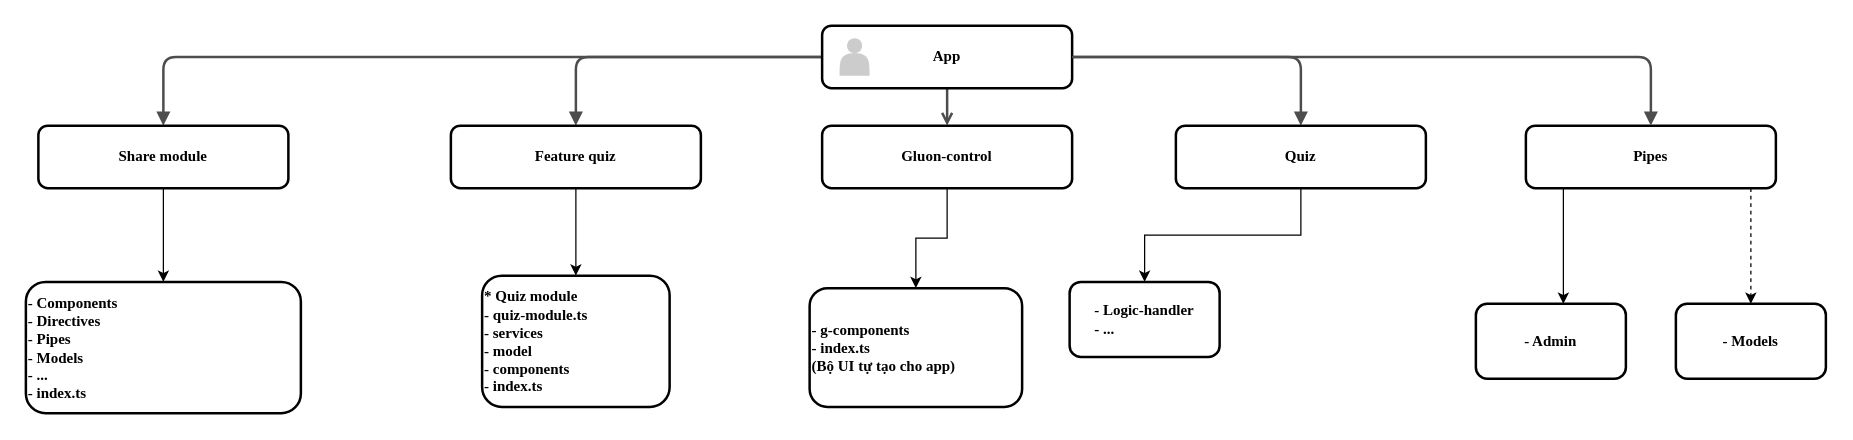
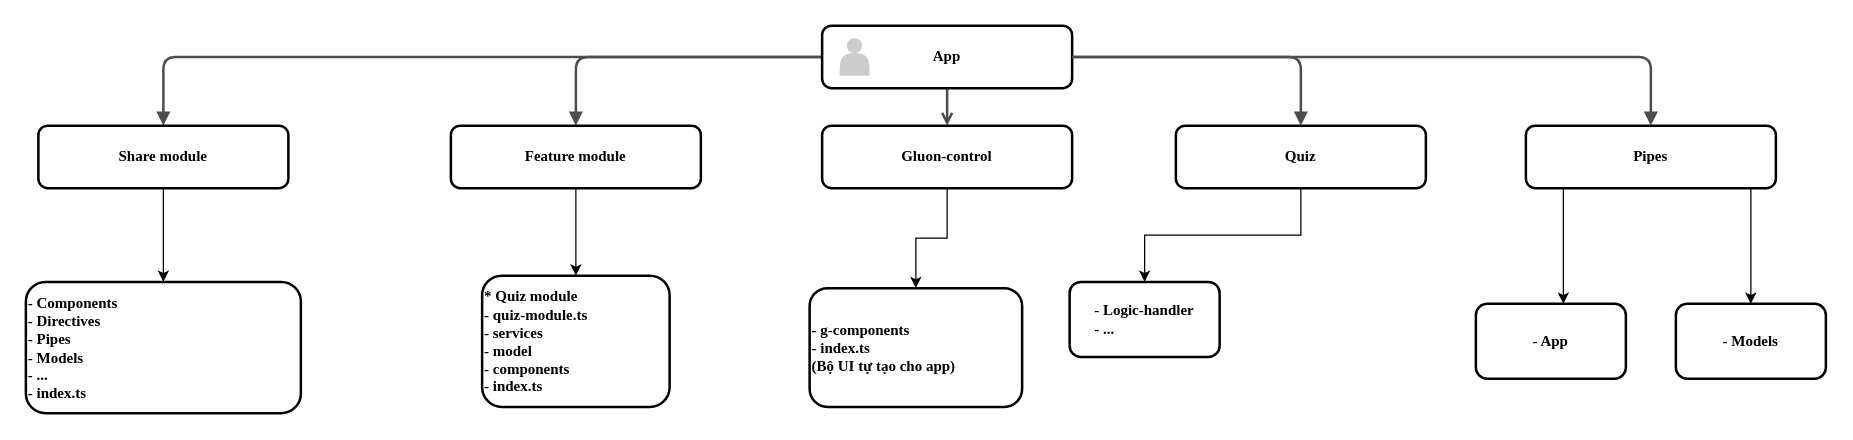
node "Feature quiz": label "Feature quiz" -> "Feature module"
edge "Pipes" -> "- Models": style dashed -> solid
node "- Admin": label "- Admin" -> "- App"
